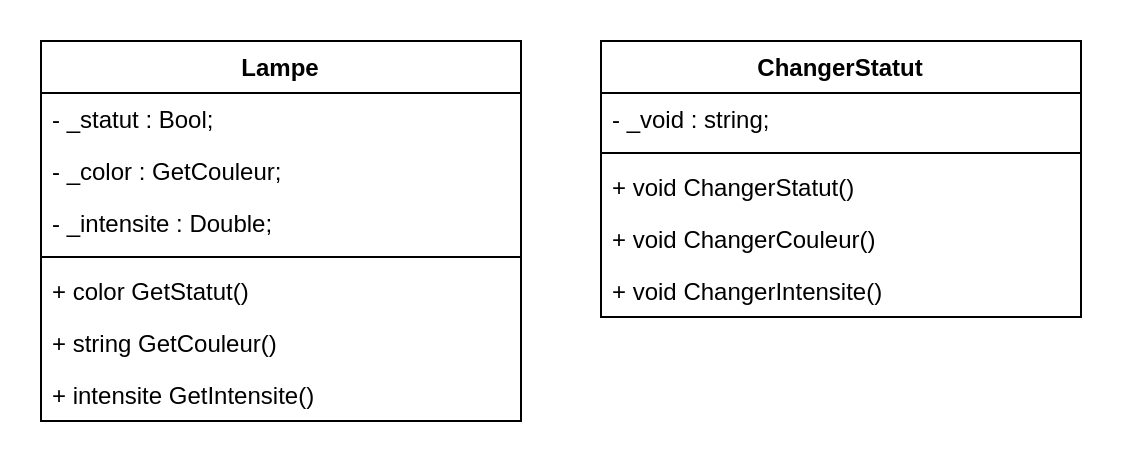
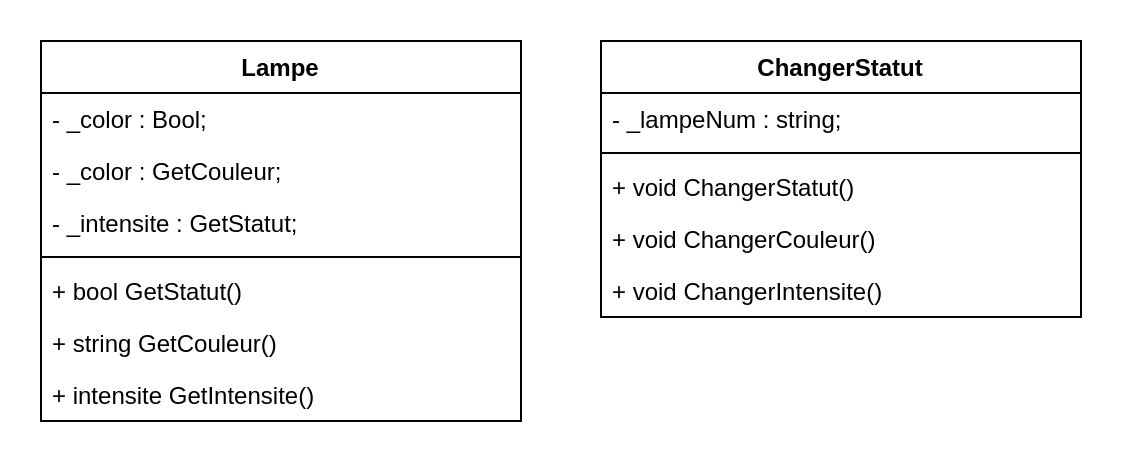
node "- _statut : Bool;": label "- _statut : Bool;" -> "- _color : Bool;"
node "- _void : string;": label "- _void : string;" -> "- _lampeNum : string;"
node "- _intensite : Double;": label "- _intensite : Double;" -> "- _intensite : GetStatut;"
node "+ color GetStatut()": label "+ color GetStatut()" -> "+ bool GetStatut()"
